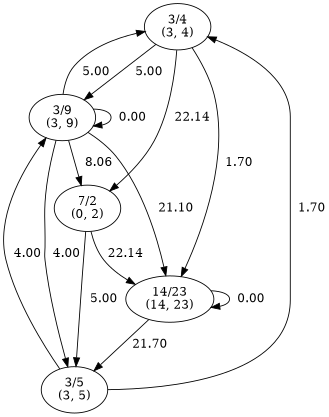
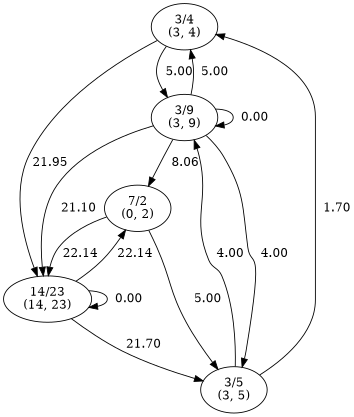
edge "3/4 (3, 4)" -> "7/2 (0, 2)": now "14/23 (14, 23)" -> "7/2 (0, 2)"
edge "3/4 (3, 4)" -> "14/23 (14, 23)": label "  1.70" -> " 21.95"
